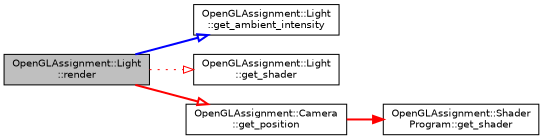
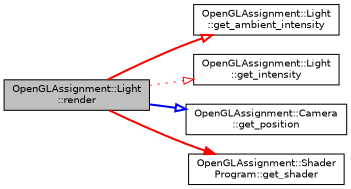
edge "OpenGLAssignment::Light ::render" -> "OpenGLAssignment::Light ::get_ambient_intensity": color blue -> red
node "OpenGLAssignment::Light ::get_shader": label "OpenGLAssignment::Light ::get_shader" -> "OpenGLAssignment::Light ::get_intensity"
edge "OpenGLAssignment::Light ::render" -> "OpenGLAssignment::Camera ::get_position": color red -> blue
edge "OpenGLAssignment::Camera ::get_position" -> "OpenGLAssignment::Shader Program::get_shader": now "OpenGLAssignment::Light ::render" -> "OpenGLAssignment::Shader Program::get_shader"
